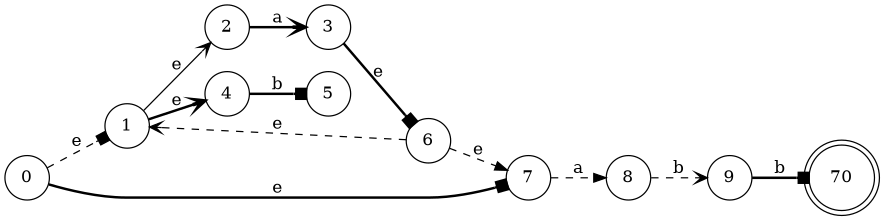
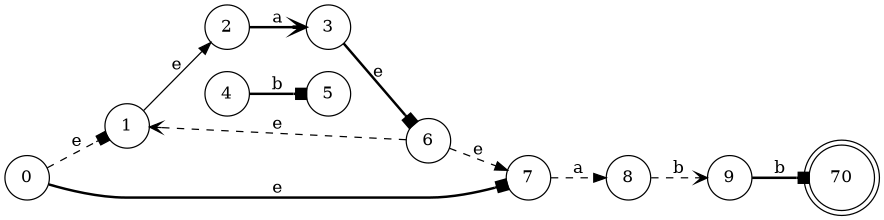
edge "1" -> "2": arrowhead vee -> normal
edge "1" -> "4": removed, label "e"
